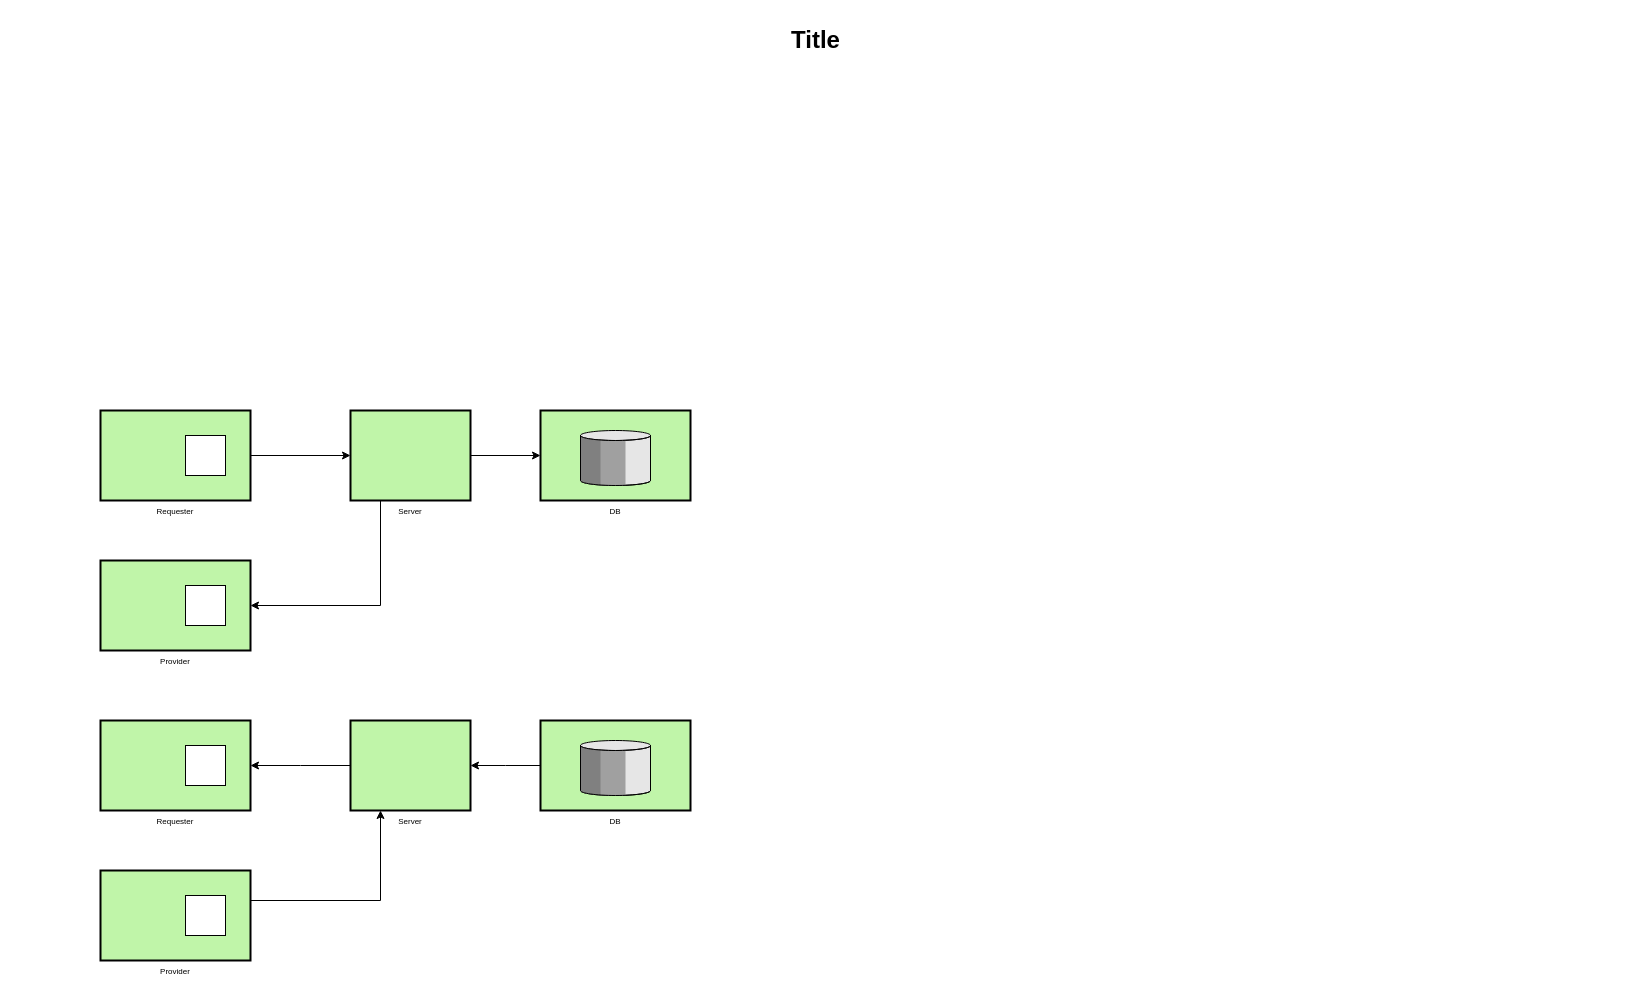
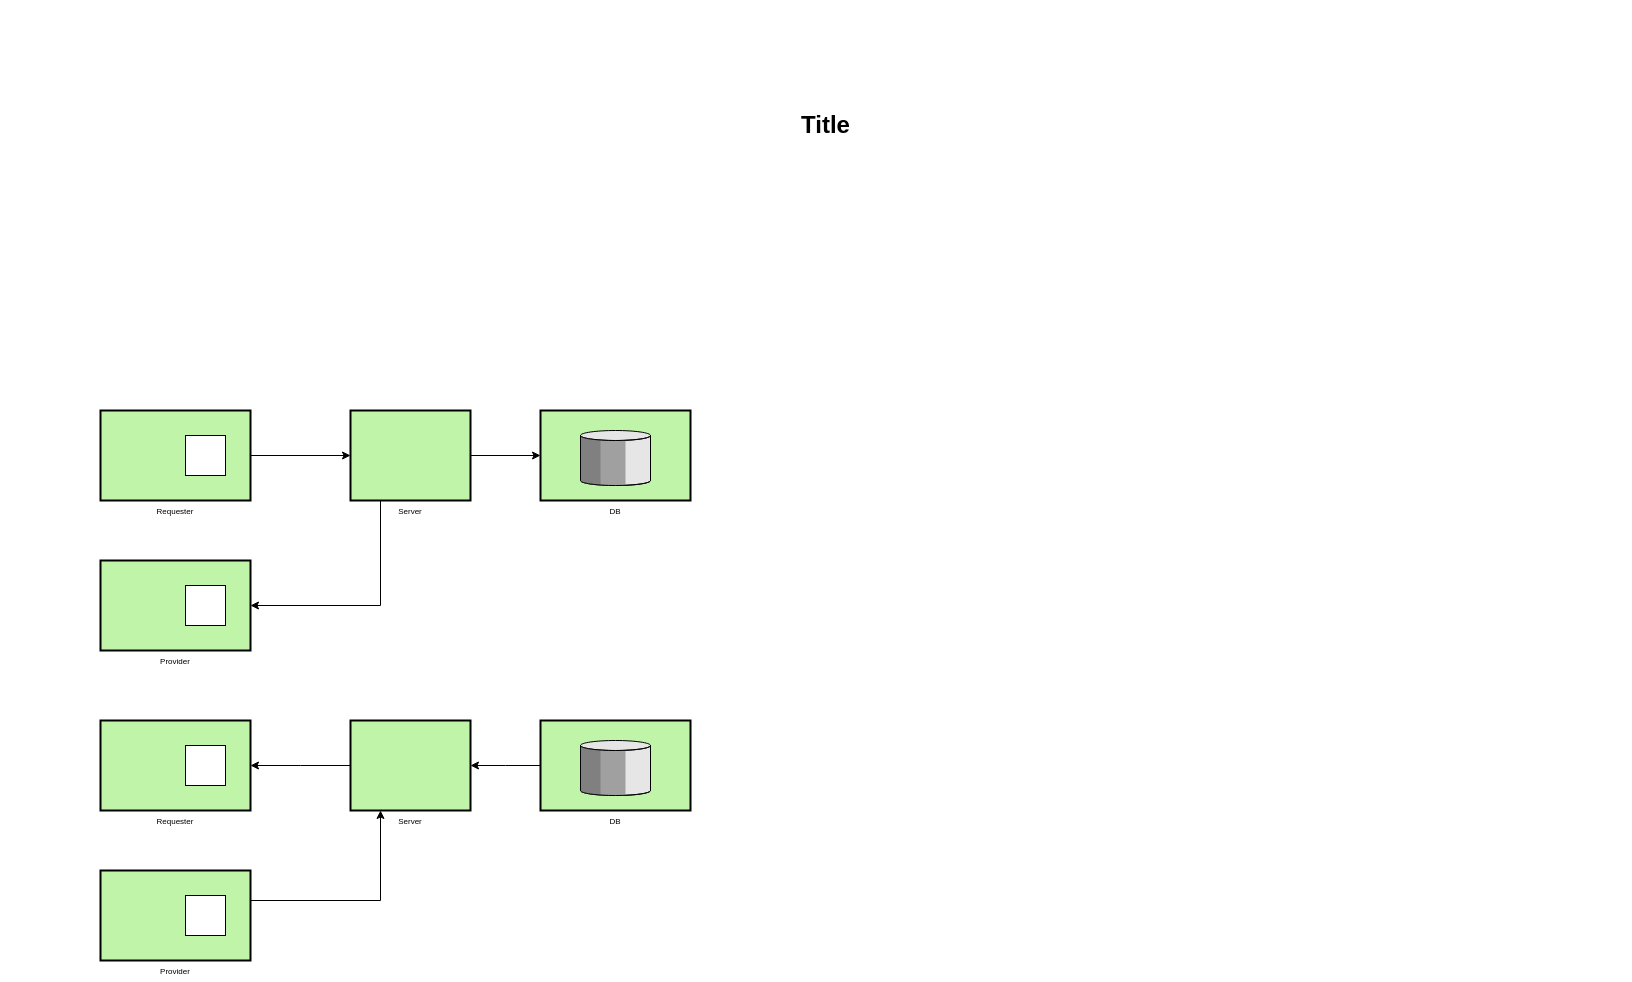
node "Title": moved (816, 41) -> (826, 126)
